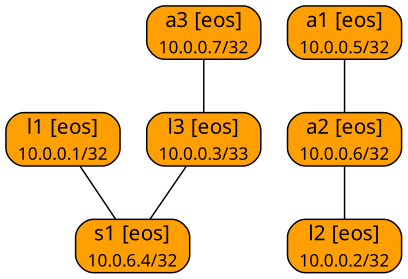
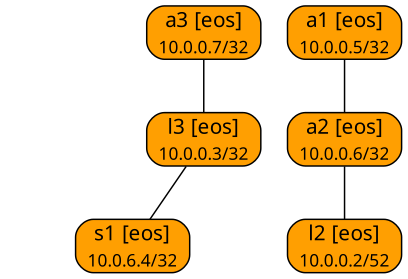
node "l1 [eos]": removed
node "l3 [eos]": text "10.0.0.3/33" -> "10.0.0.3/32"
node "l2 [eos]": text "10.0.0.2/32" -> "10.0.0.2/52"
